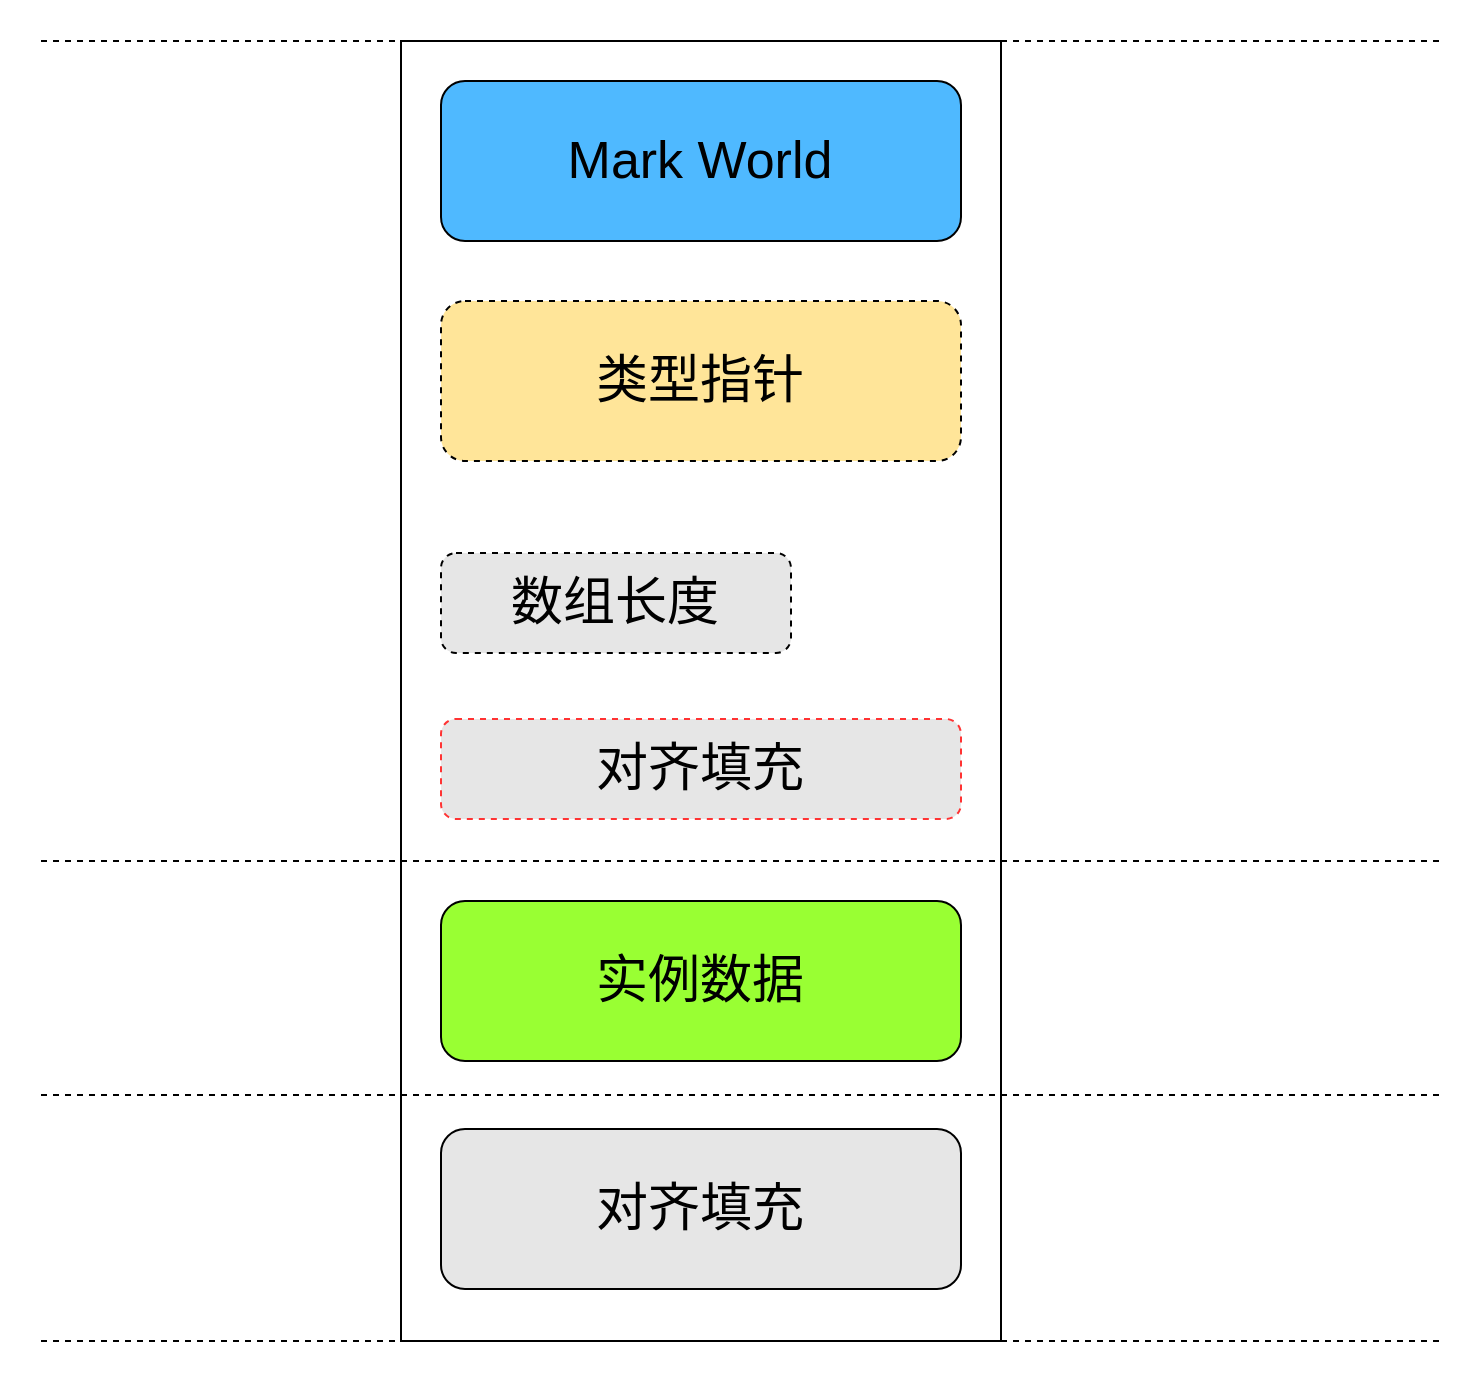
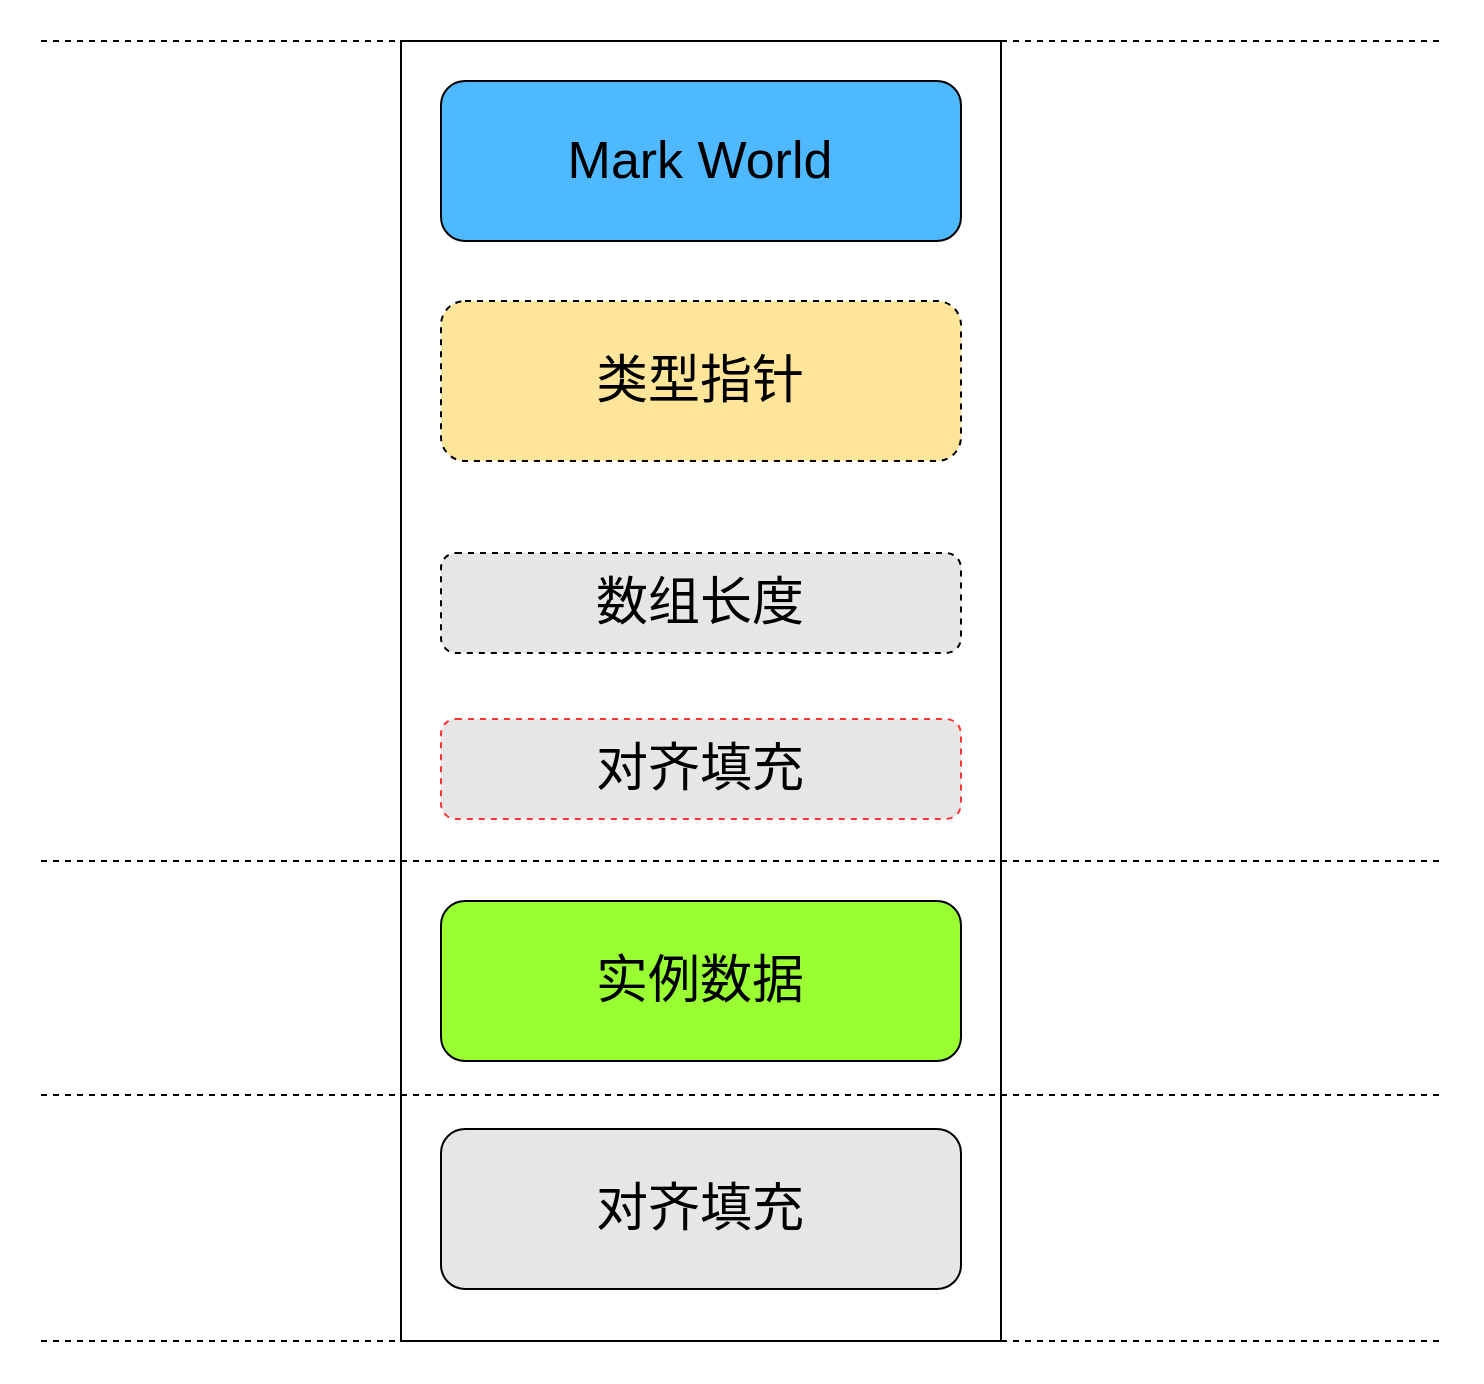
node "数组长度": size 350x100 -> 520x100
